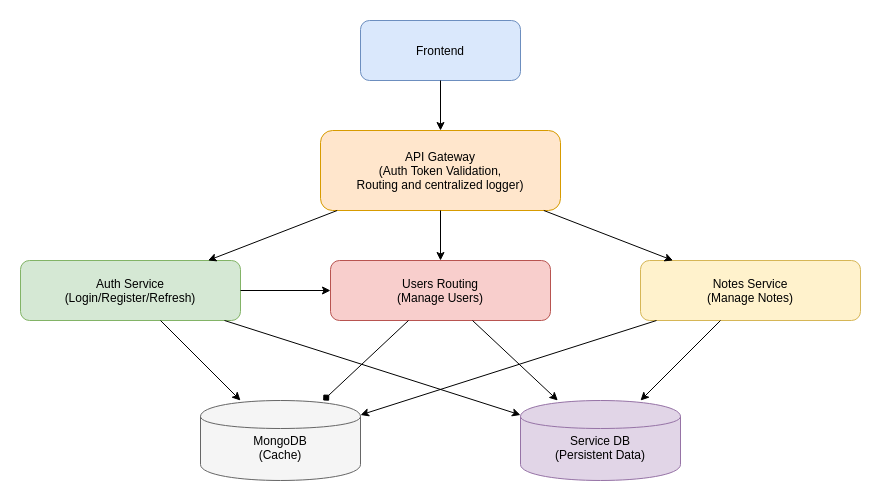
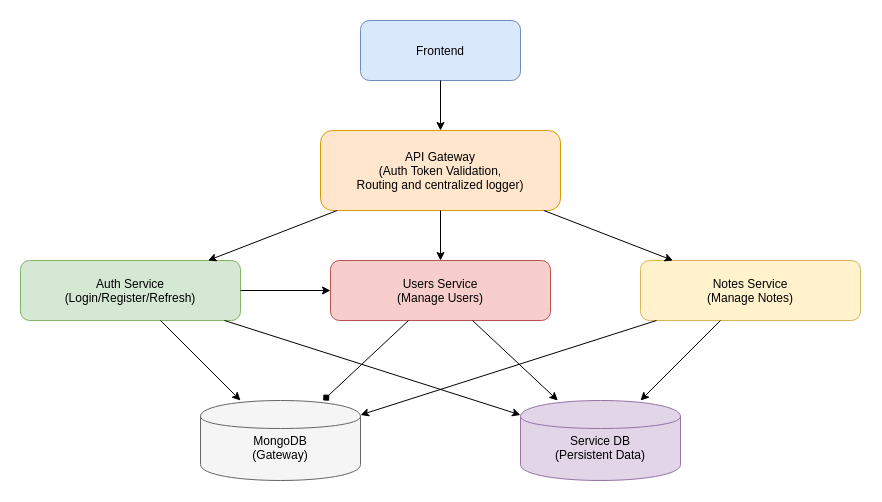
node "Users Routing (Manage Users)": label "Users Routing (Manage Users)" -> "Users Service (Manage Users)"
node "MongoDB (Cache)": label "MongoDB (Cache)" -> "MongoDB (Gateway)"
